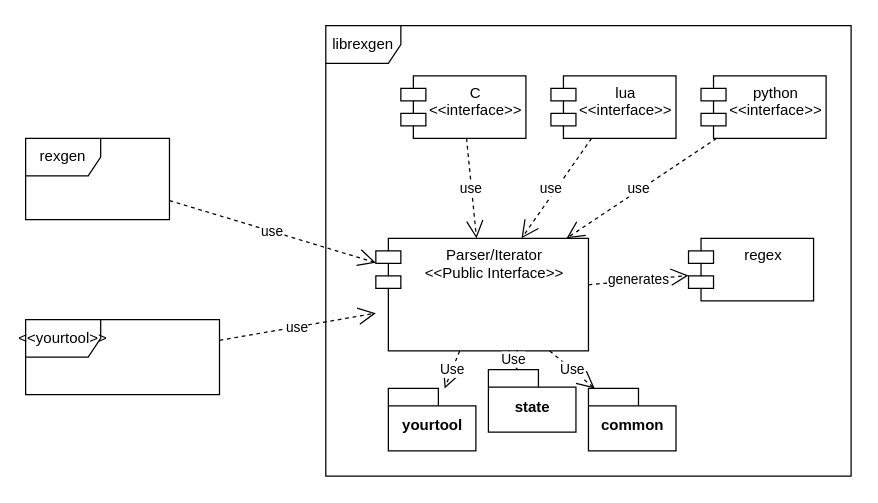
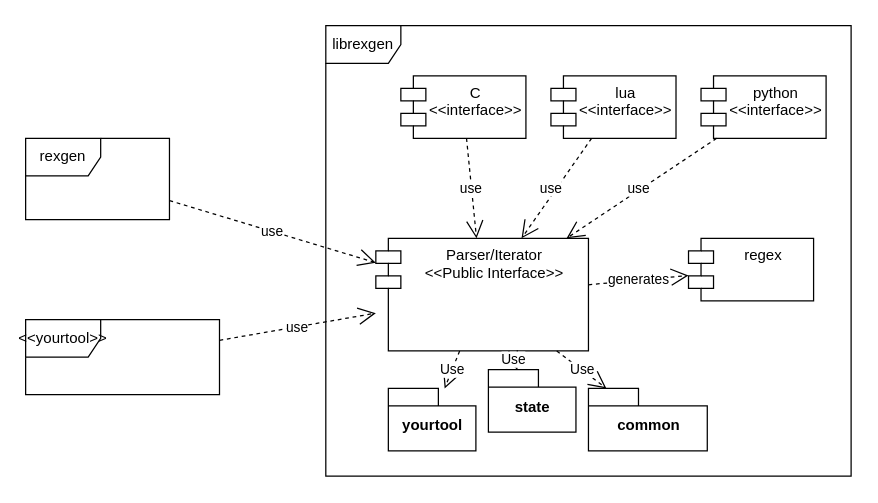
node "common": size 88x63 -> 119x63
